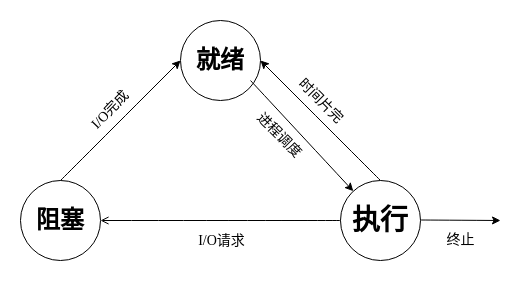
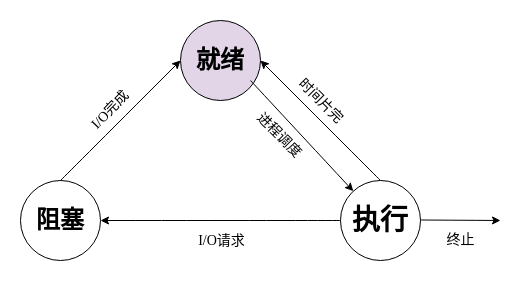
node "就绪": fillcolor #ffffff -> #e1d5e7
edge "执行" -> "阻塞": arrowhead open -> classic
